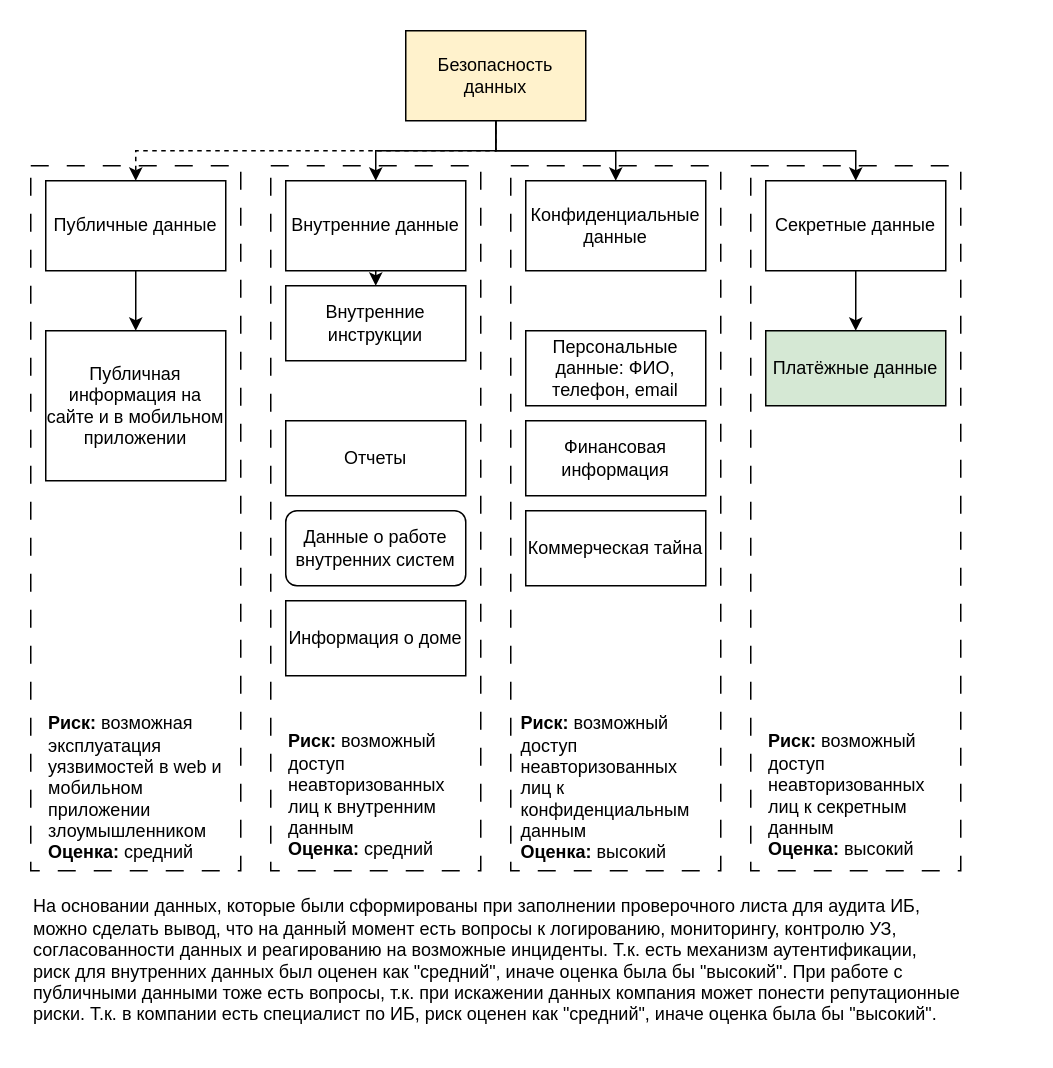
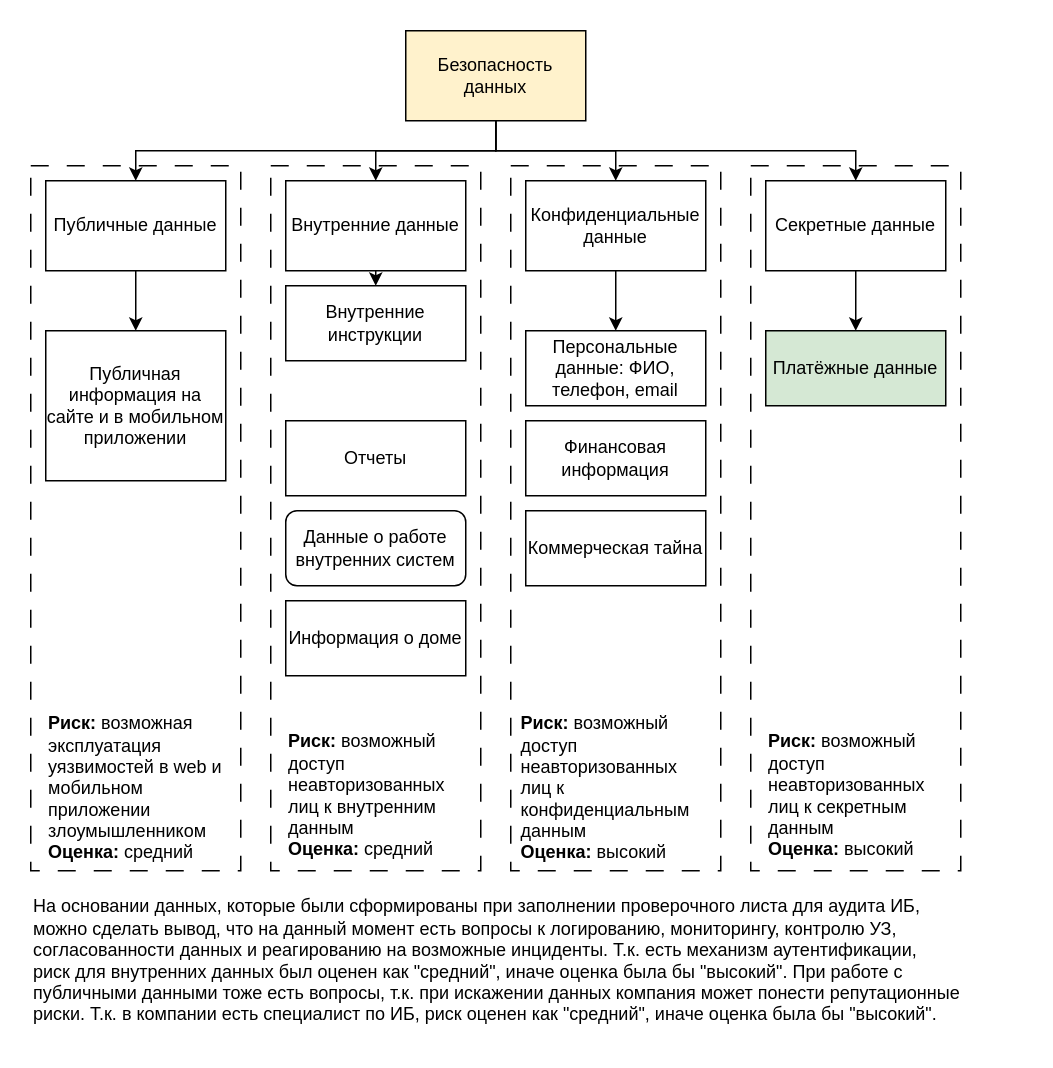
edge "Безопасность данных" -> "Публичные данные": style dashed -> solid
edge "Конфиденциальные данные" -> "Персональные данные: ФИО, телефон, email": added
